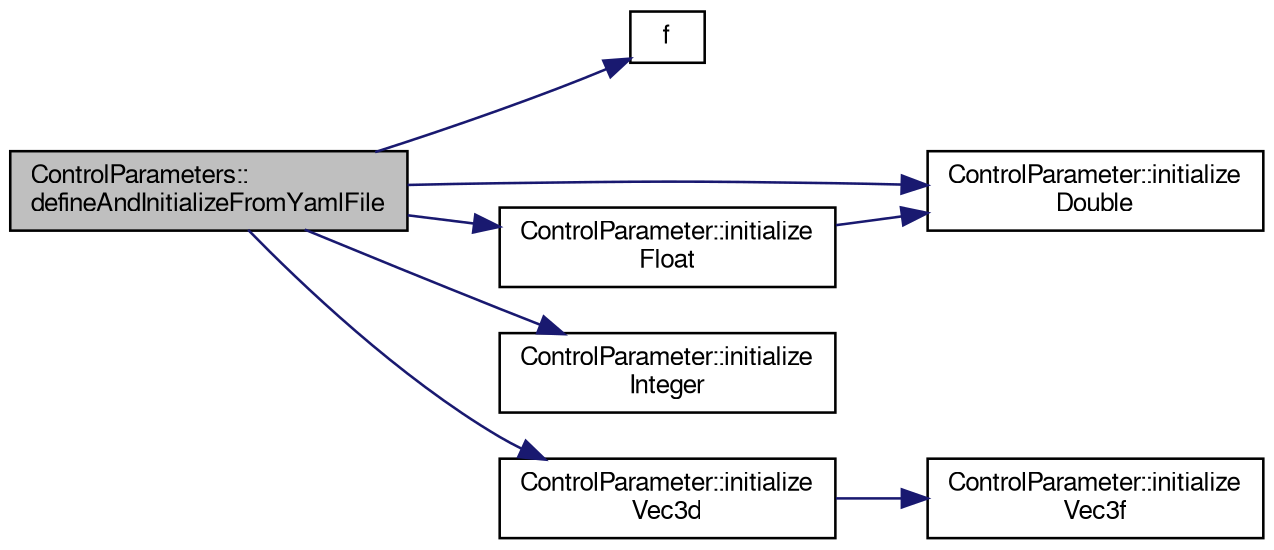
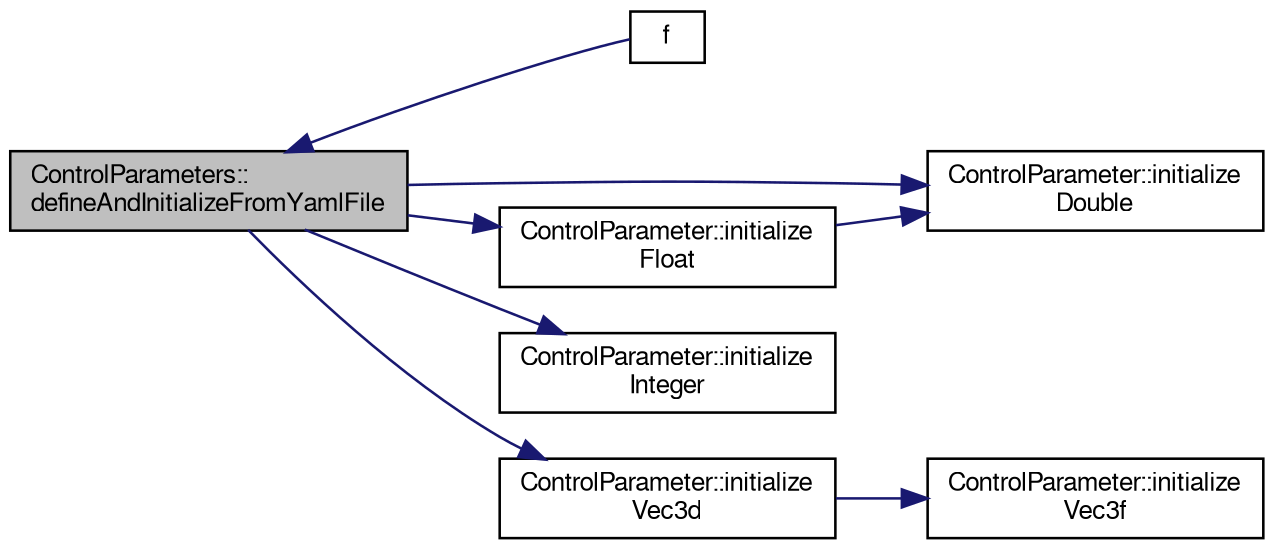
edge "ControlParameters:: defineAndInitializeFromYamlFile" -> "f": reversed
